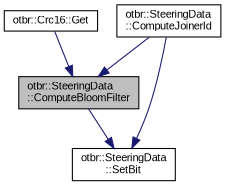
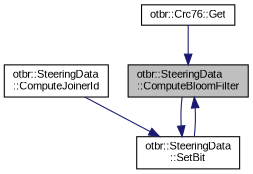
node "otbr::Crc16::Get": label "otbr::Crc16::Get" -> "otbr::Crc76::Get"
edge "otbr::SteeringData ::ComputeJoinerId" -> "otbr::SteeringData ::ComputeBloomFilter": now "otbr::SteeringData ::SetBit" -> "otbr::SteeringData ::ComputeBloomFilter"
